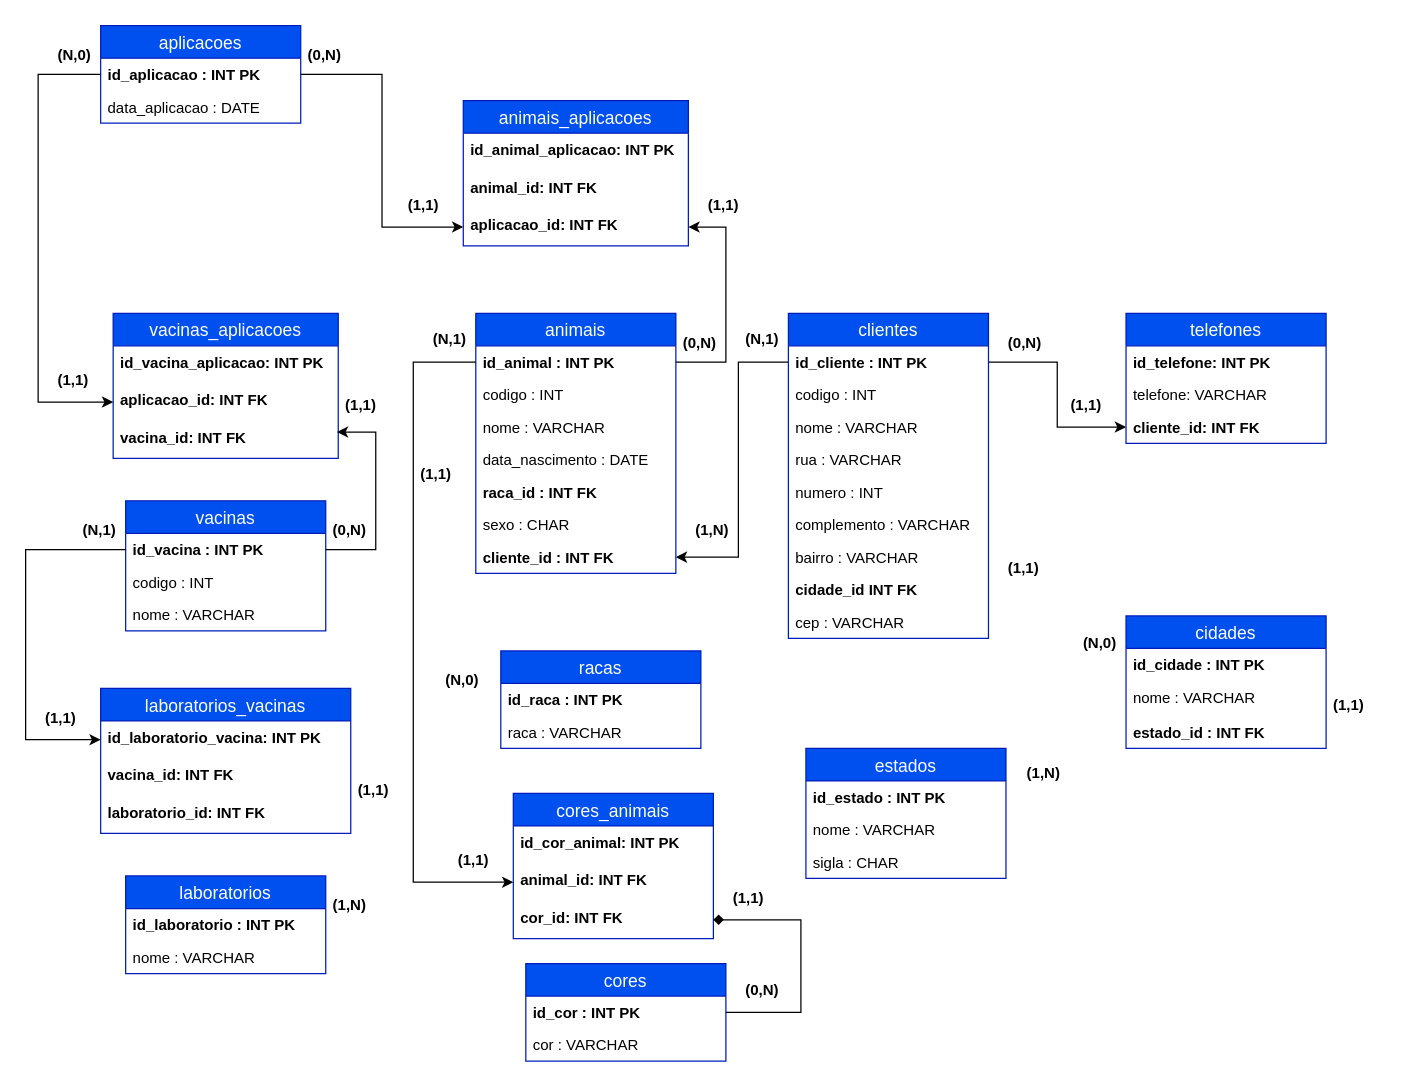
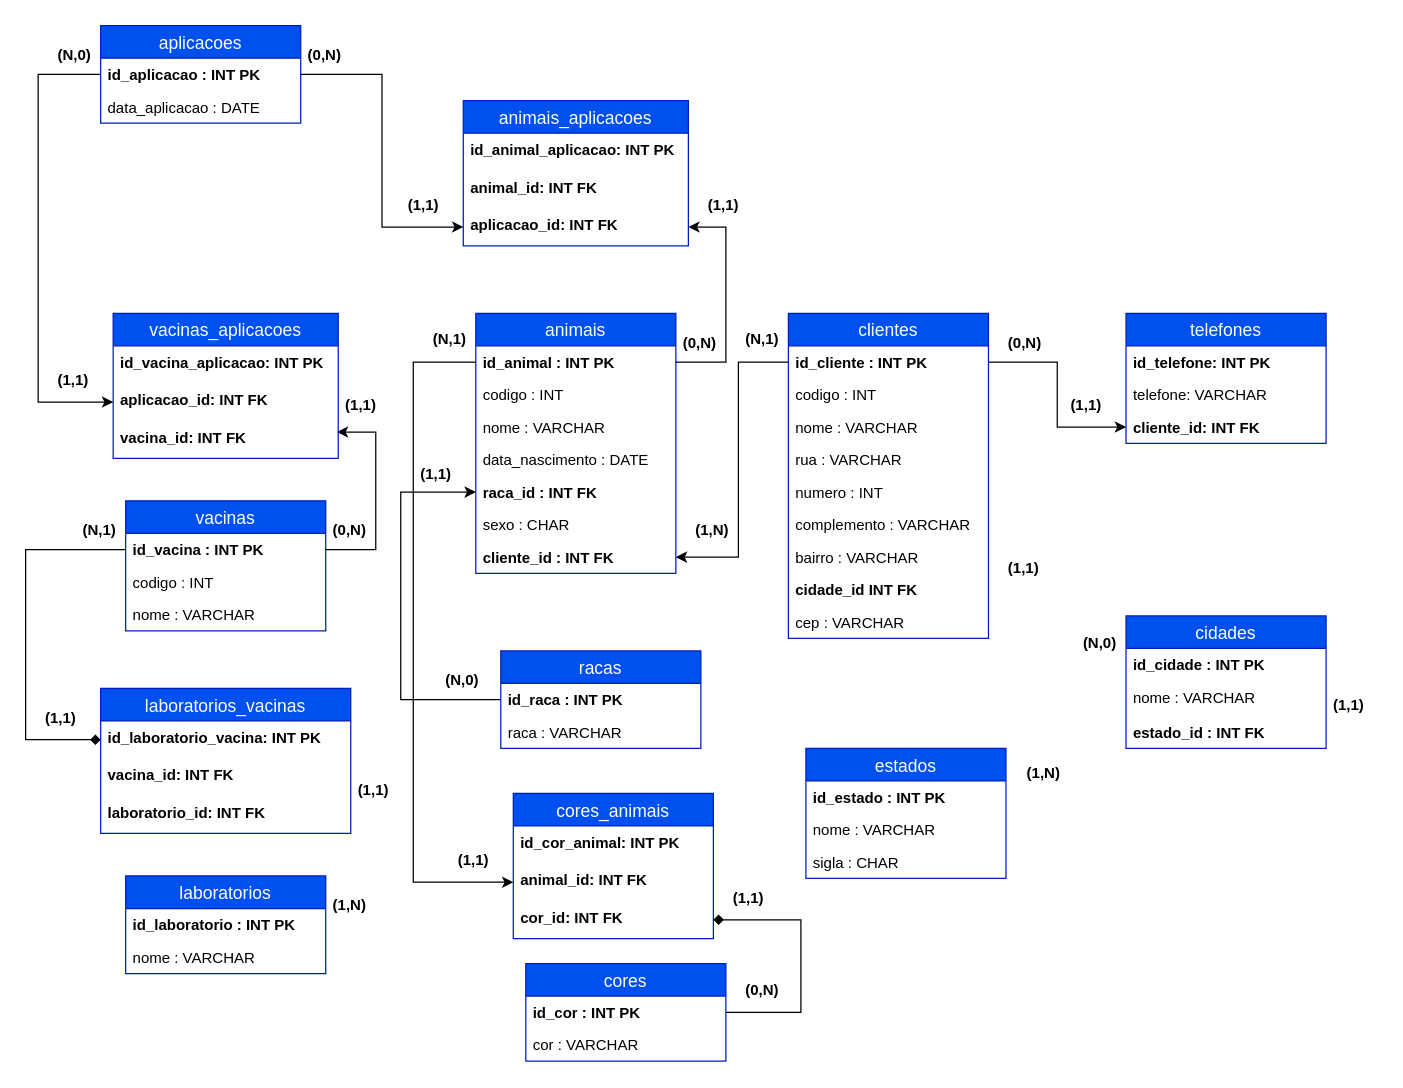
edge "id_raca : INT PK" -> "raca_id : INT FK": added
edge "id_vacina : INT PK" -> "id_laboratorio_vacina: INT PK": arrowhead classic -> diamond
